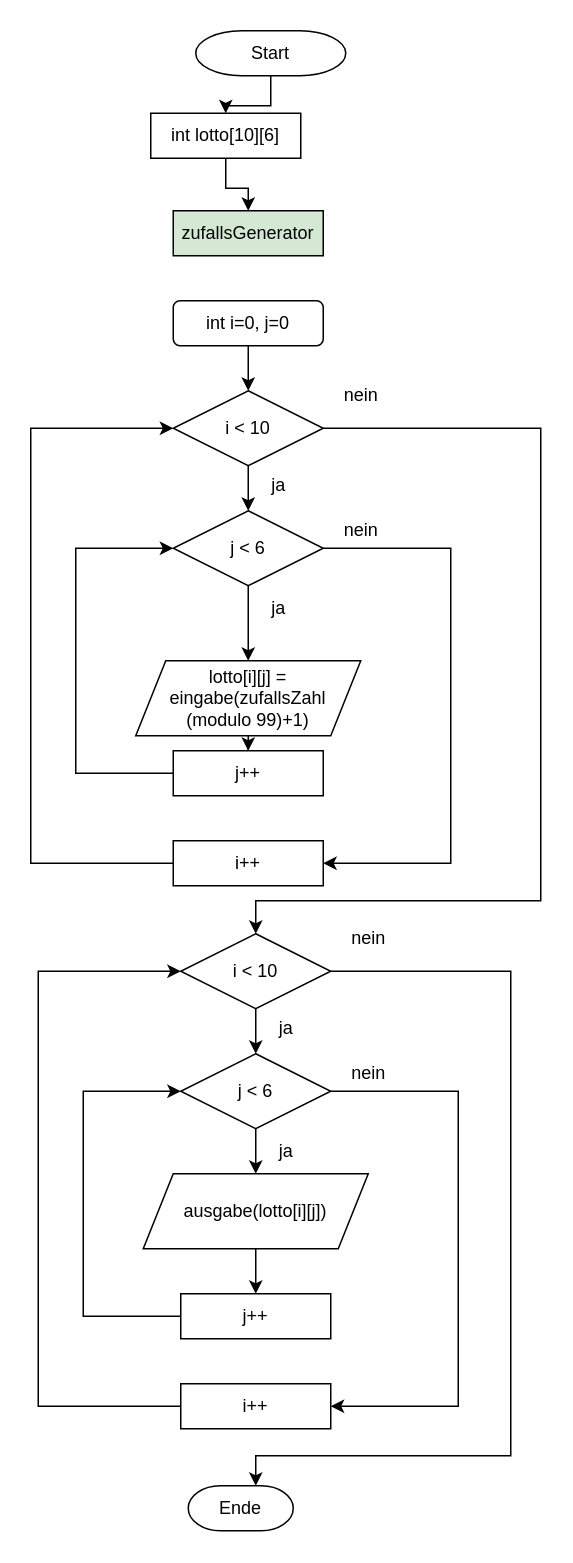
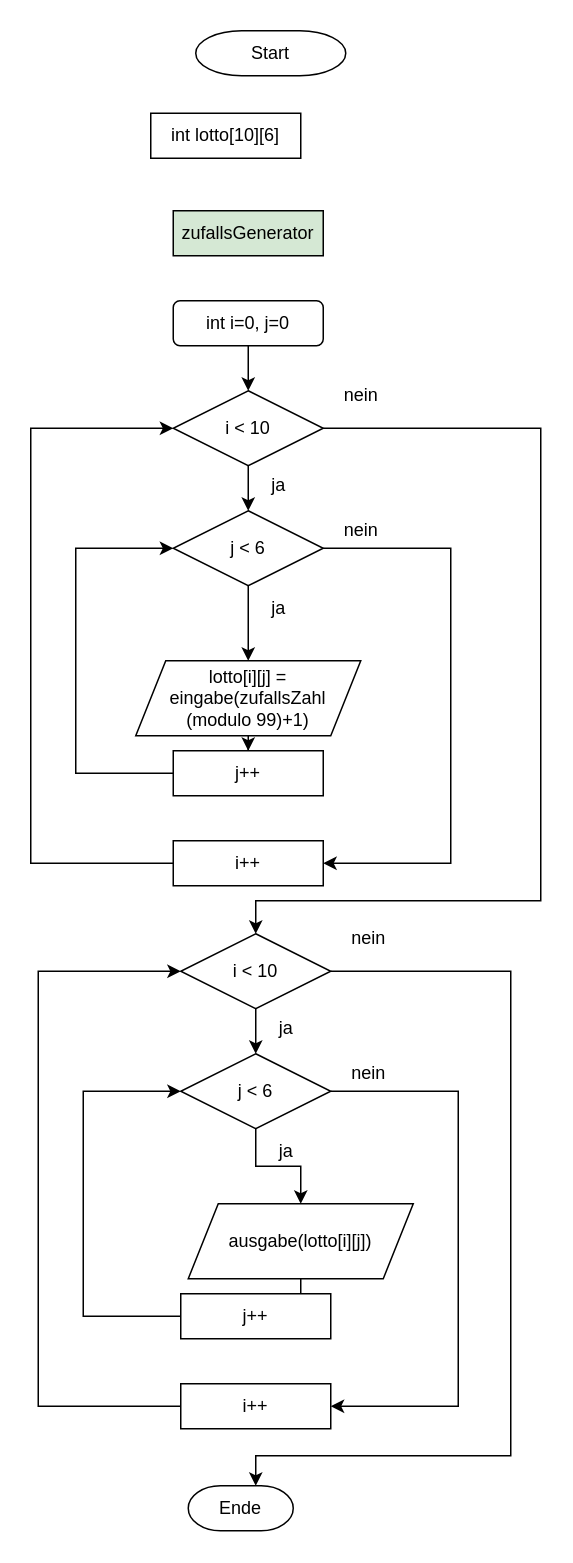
edge "Start" -> "int lotto[10][6]": removed
edge "int lotto[10][6]" -> "zufallsGenerator": removed
node "ausgabe(lotto[i][j])": moved (256, 1211) -> (301, 1241)
